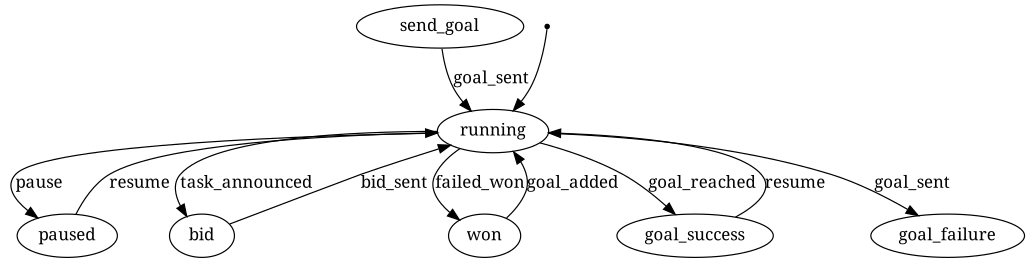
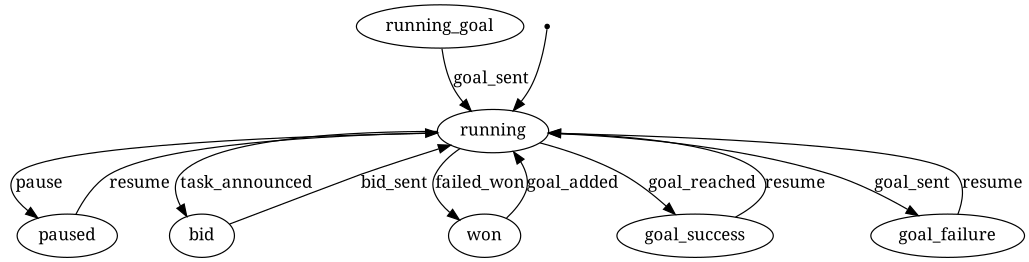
node "send_goal": label "send_goal" -> "running_goal"
edge "goal_failure" -> "running": added, label "resume"
